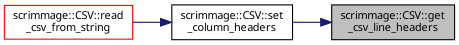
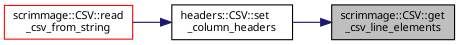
node "scrimmage::CSV::set _column_headers": label "scrimmage::CSV::set _column_headers" -> "headers::CSV::set _column_headers"
node "scrimmage::CSV::get _csv_line_headers": label "scrimmage::CSV::get _csv_line_headers" -> "scrimmage::CSV::get _csv_line_elements"
